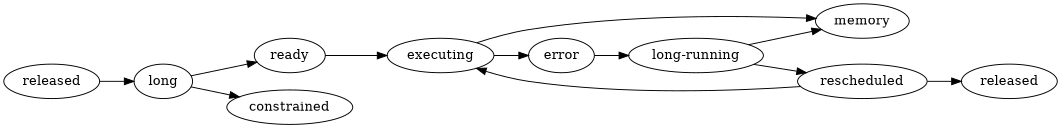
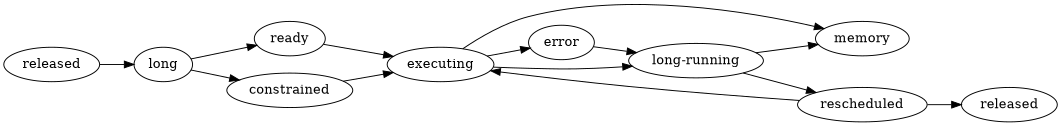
edge "executing" -> "long-running": added
edge "constrained" -> "executing": added
